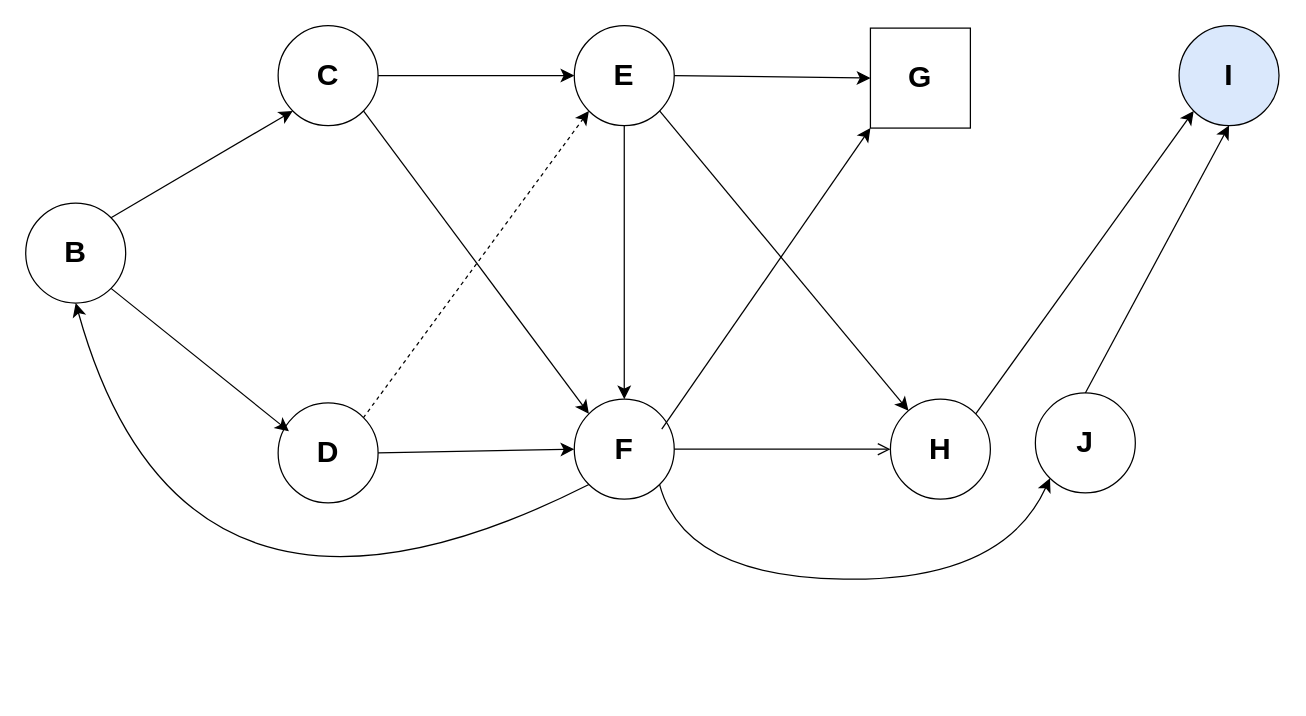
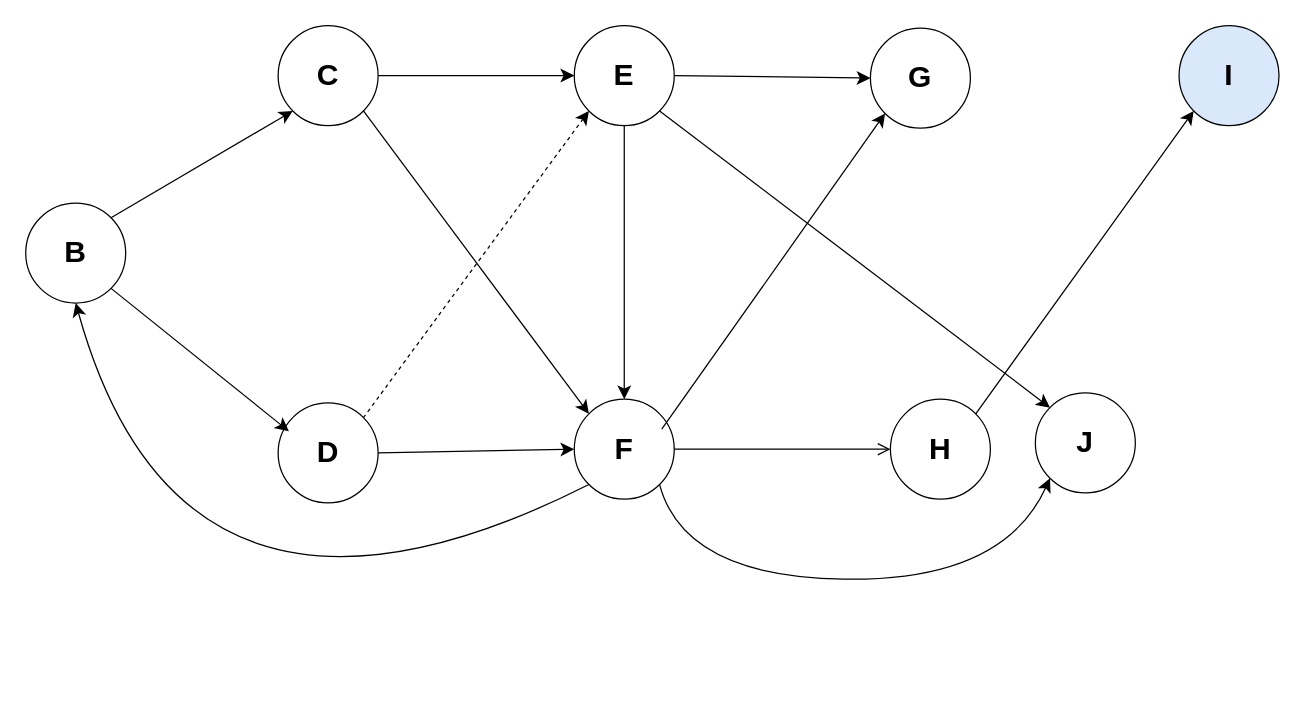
node "G": shape rectangle -> ellipse
edge "J" -> "I": removed
edge "E" -> "H": now "E" -> "J"
